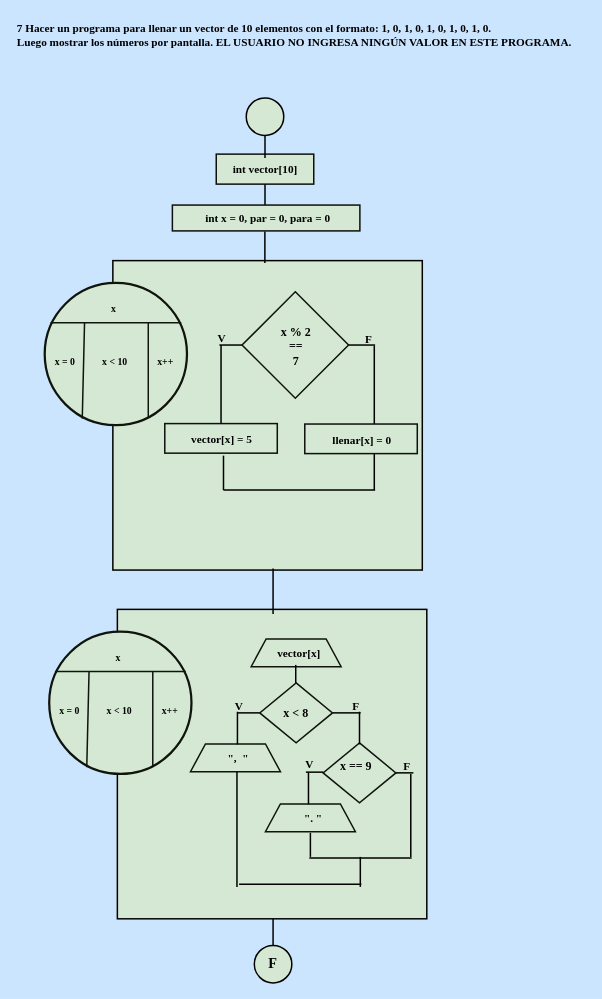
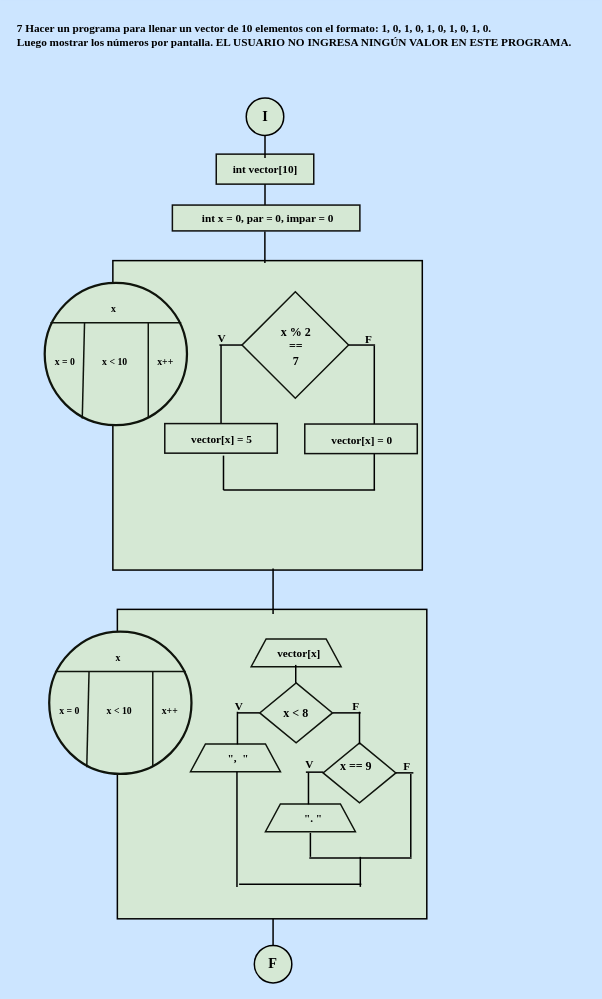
node "I": added
node "int x = 0, par = 0, para = 0": label "int x = 0, par = 0, para = 0" -> "int x = 0, par = 0, impar = 0"
node "llenar[x] = 0": label "llenar[x] = 0" -> "vector[x] = 0"
